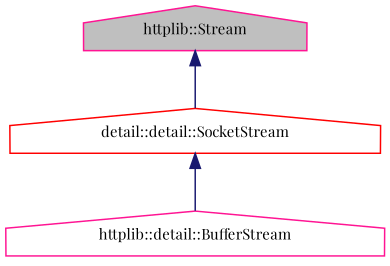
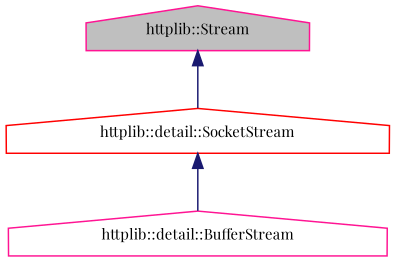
node "detail::detail::SocketStream": label "detail::detail::SocketStream" -> "httplib::detail::SocketStream"
